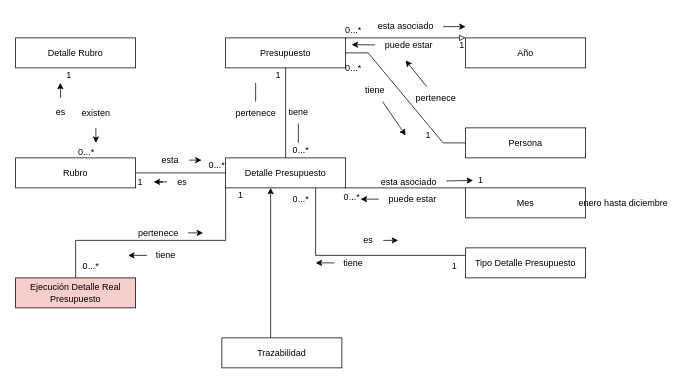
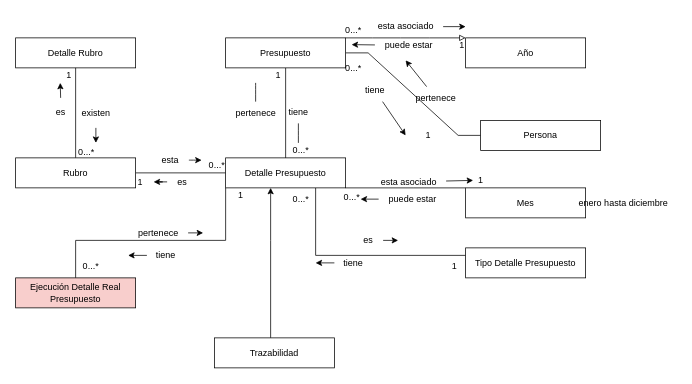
edge "Detalle Rubro" -- "Rubro": added
node "Persona": moved (525, 143) -> (540, 135)
node "Trazabilidad": moved (282, 353) -> (274, 353)
